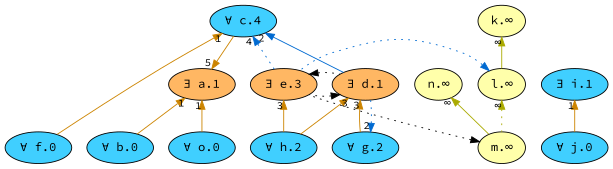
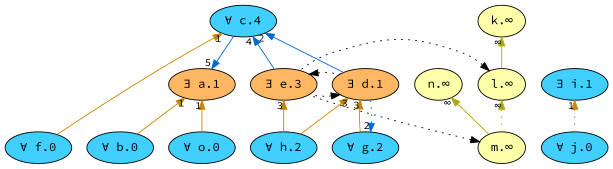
edge "∃ e.3" -> "l.∞": color #006ad1 -> black
edge "∀ c.4" -> "∃ a.1": color #cc8400 -> #006ad1
edge "∃ e.3" -> "∀ c.4": style dotted -> solid
edge "∀ j.0" -> "∃ i.1": style solid -> dotted
